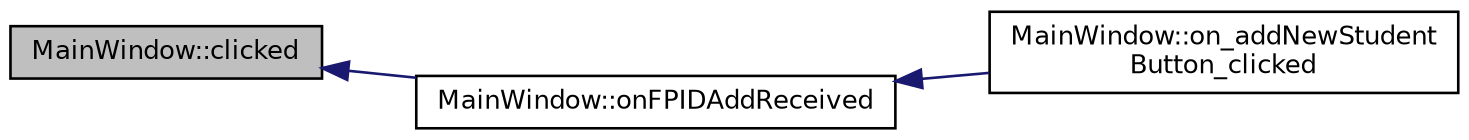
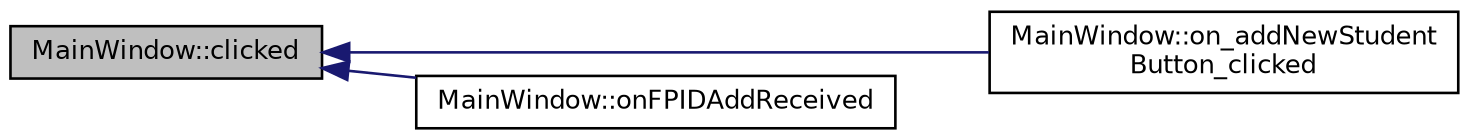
edge "MainWindow::on_addNewStudent Button_clicked" -> "MainWindow::onFPIDAddReceived": now "MainWindow::on_addNewStudent Button_clicked" -> "MainWindow::clicked"
